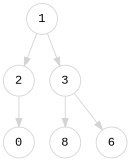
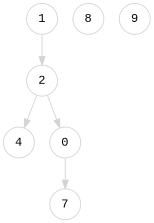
node "3": removed
node "4": added
node "6": label "6" -> "9"
node "7": added
